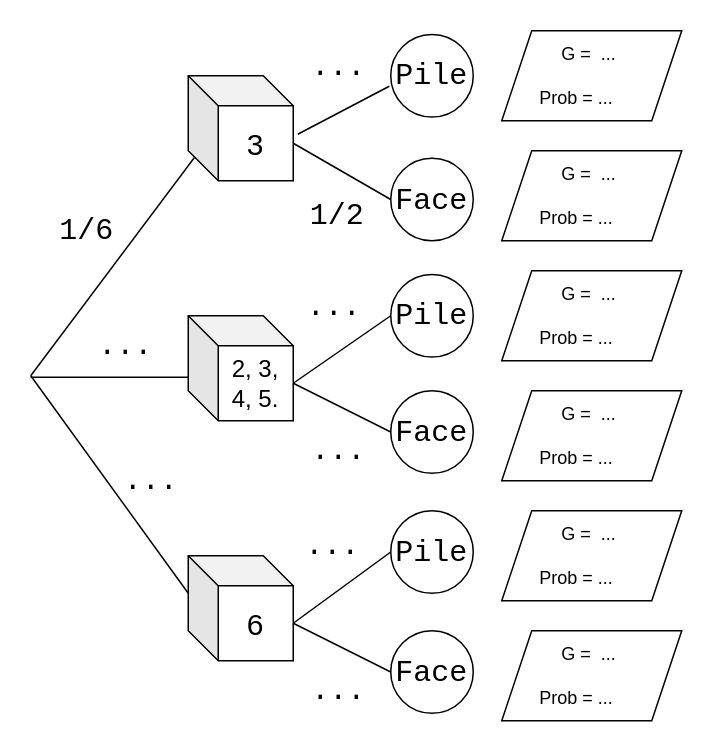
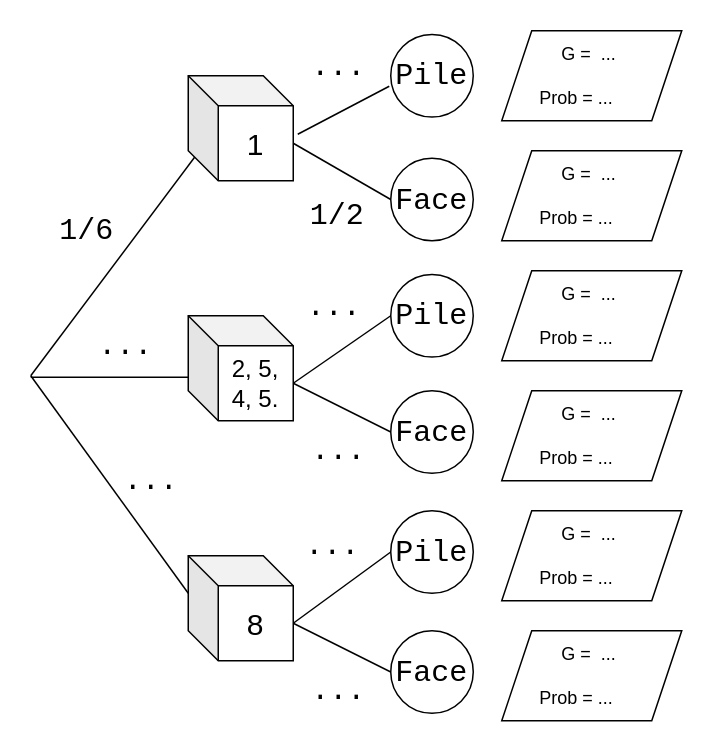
node "3": label "3" -> "1"
node "2, 3, 4, 5.": label "2, 3, 4, 5." -> "2, 5, 4, 5."
node "6": label "6" -> "8"
